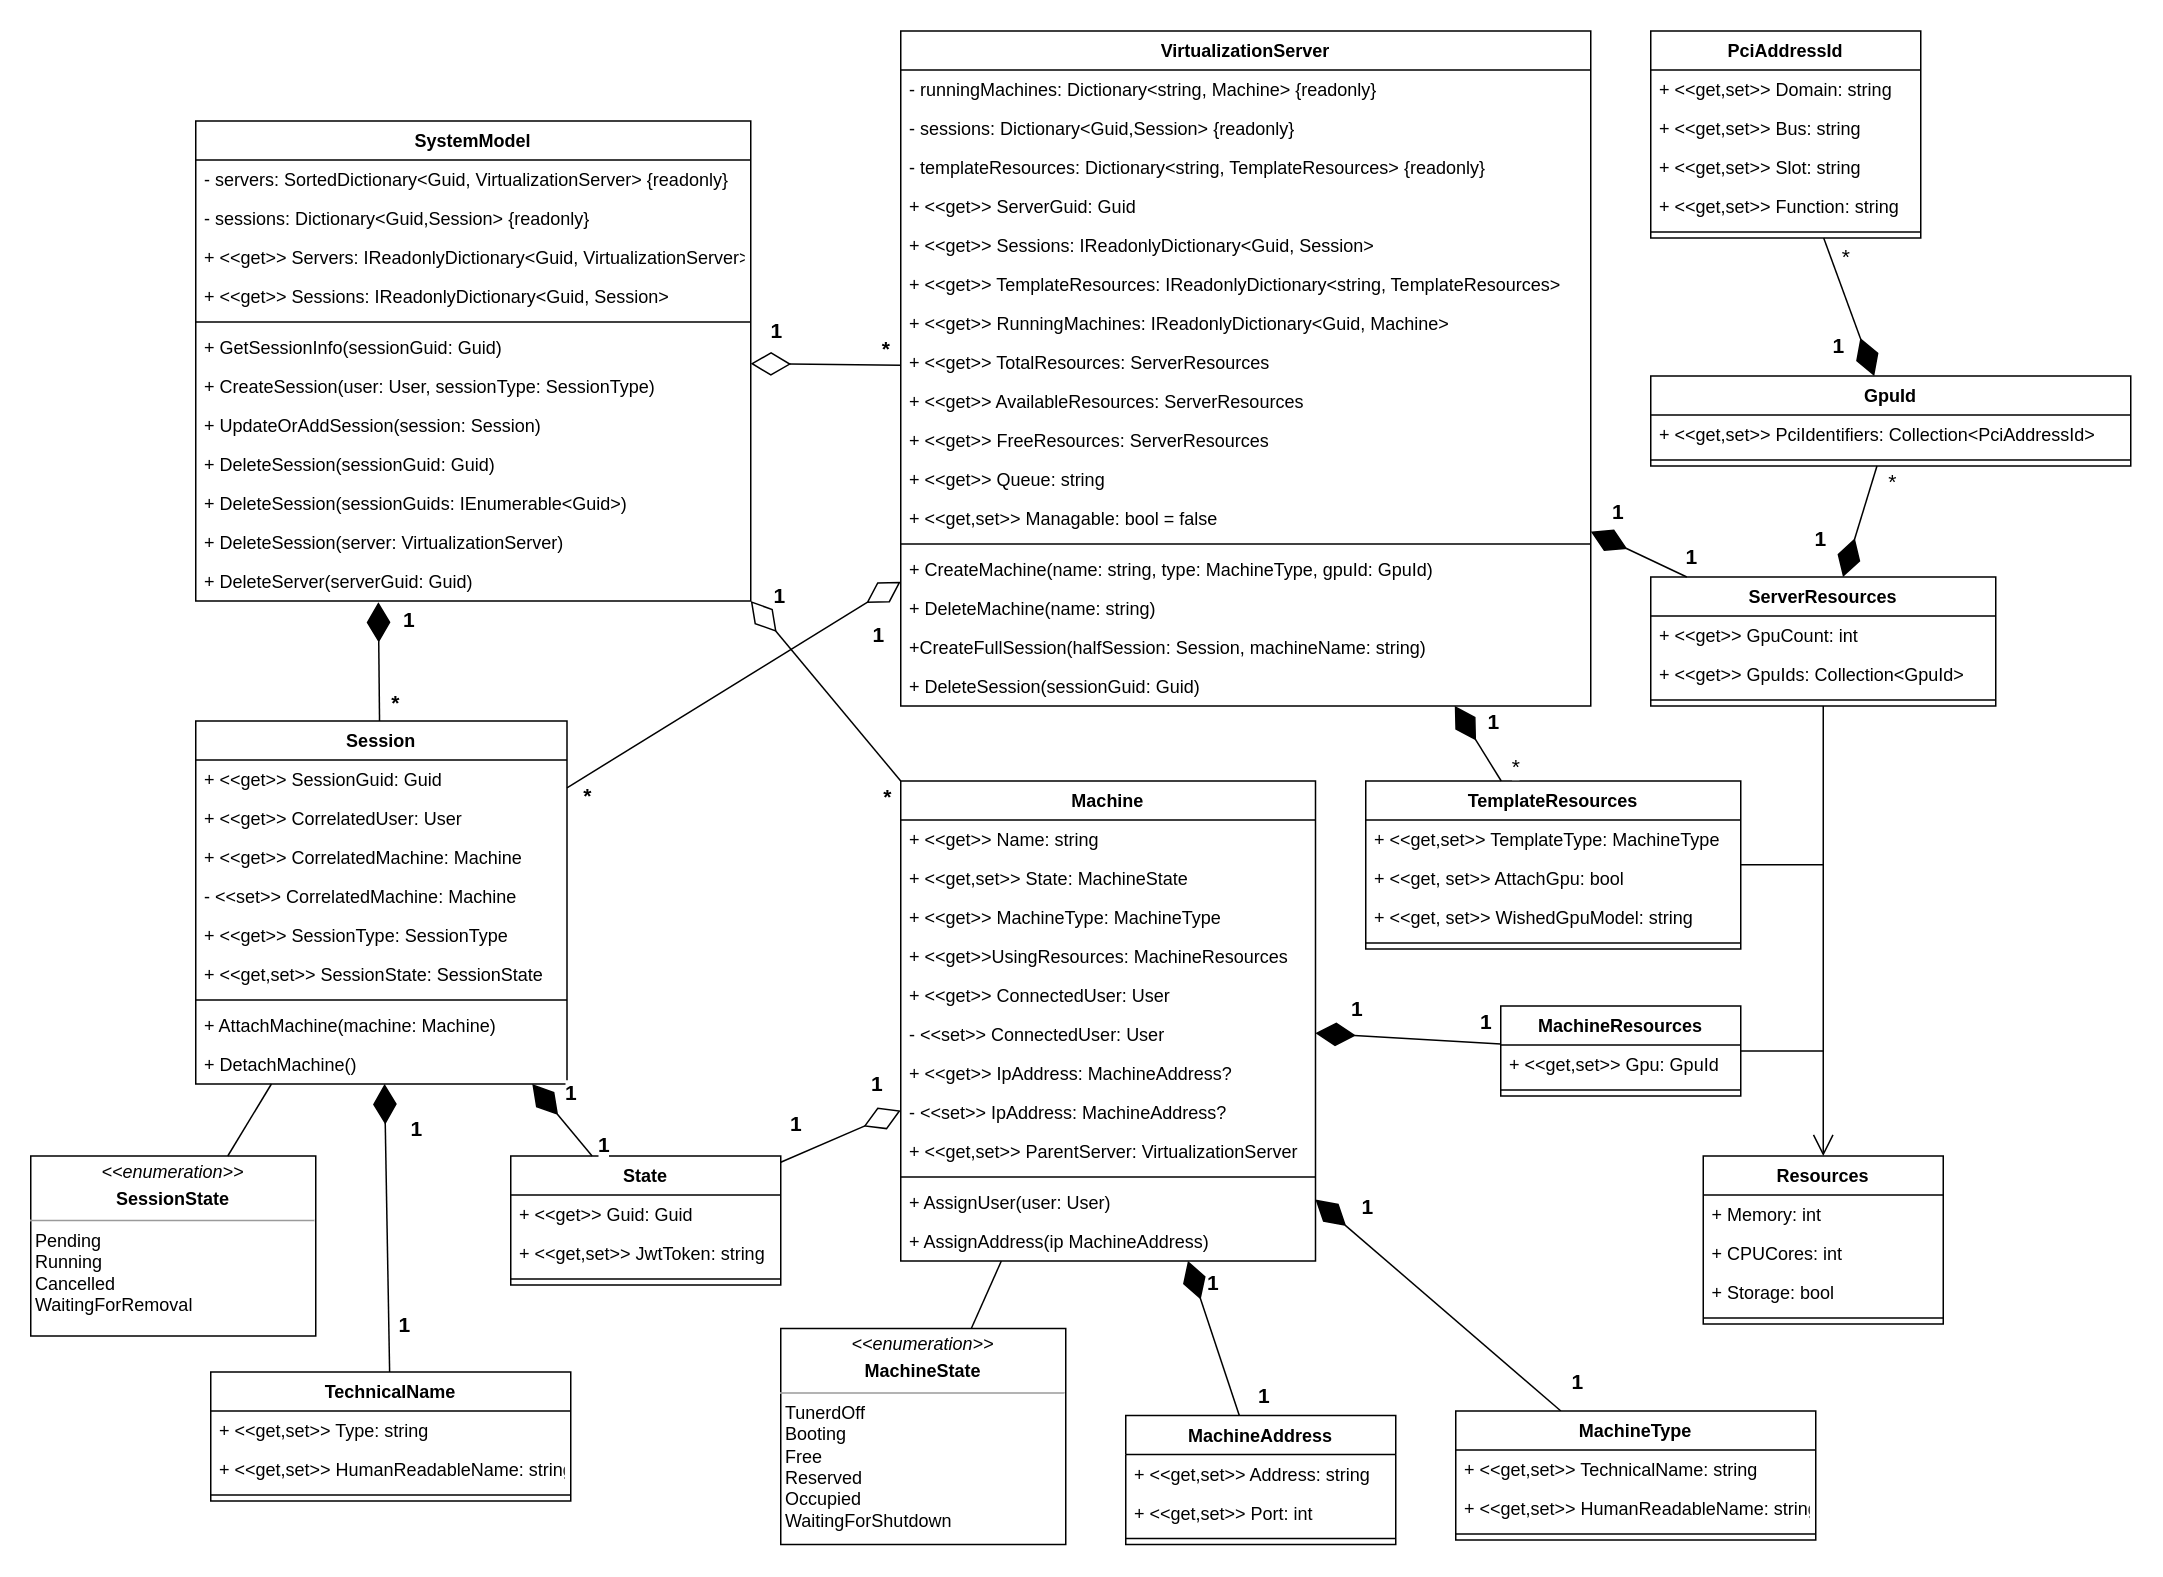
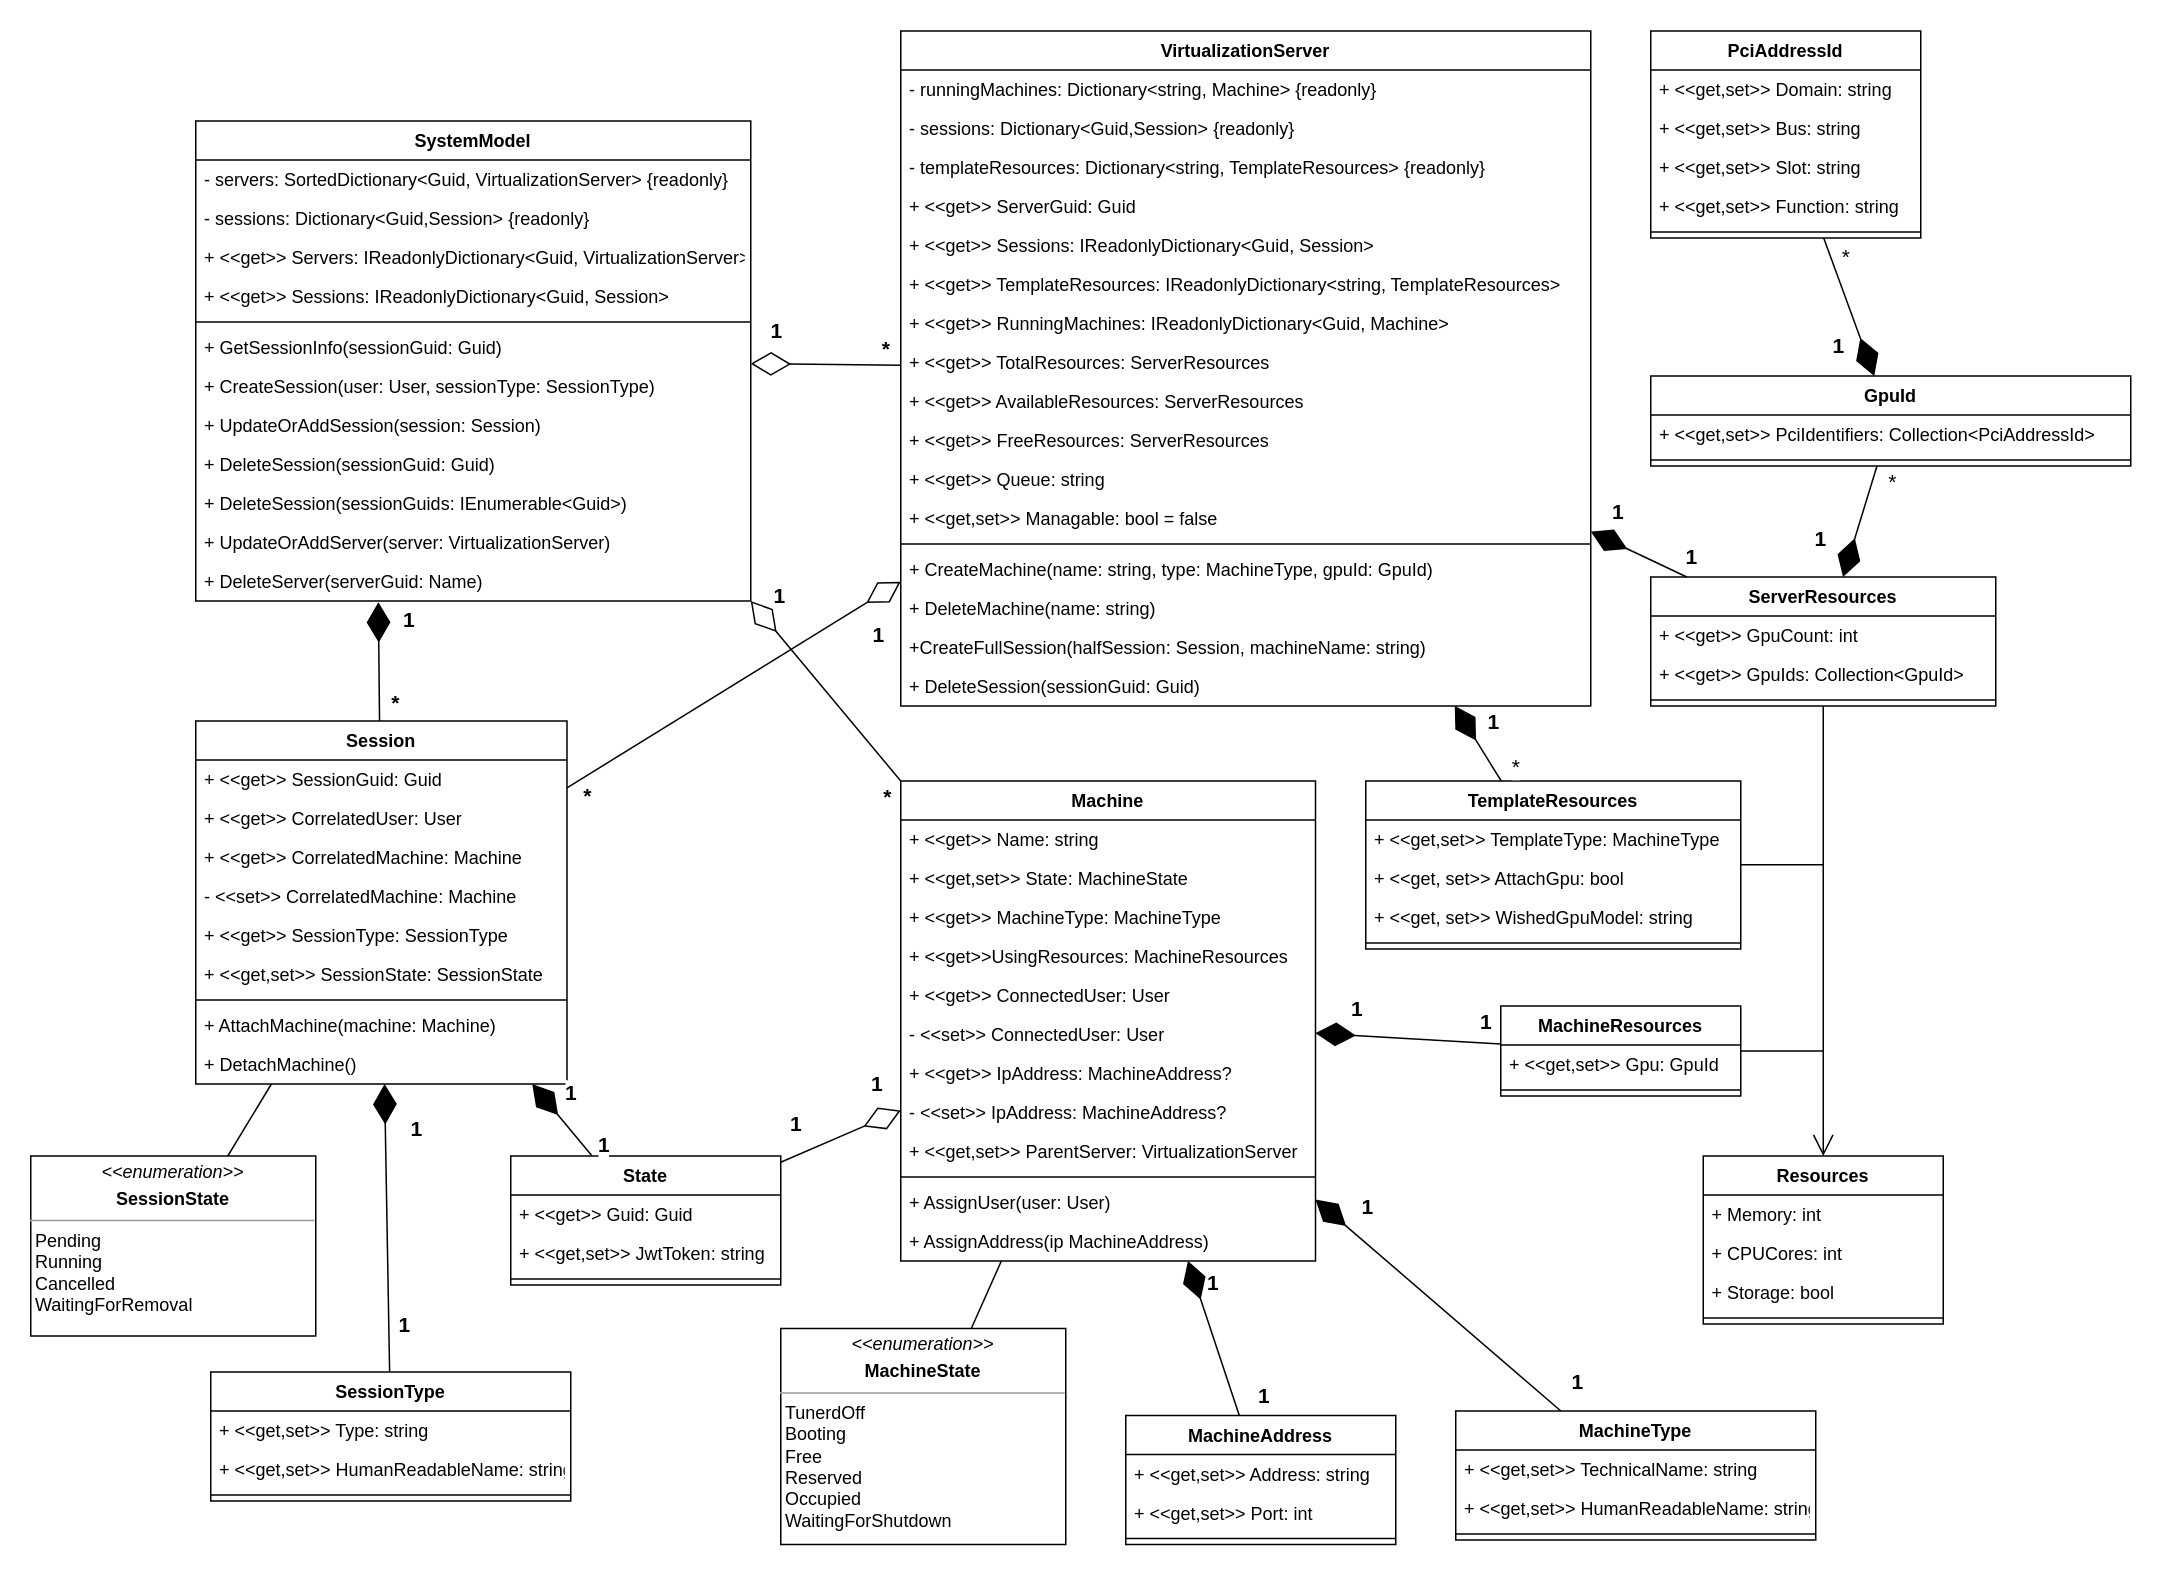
node "+ DeleteSession(server: VirtualizationServer)": label "+ DeleteSession(server: VirtualizationServer)" -> "+ UpdateOrAddServer(server: VirtualizationServer)"
node "+ DeleteServer(serverGuid: Guid)": label "+ DeleteServer(serverGuid: Guid)" -> "+ DeleteServer(serverGuid: Name)"
node "TechnicalName": label "TechnicalName" -> "SessionType"
